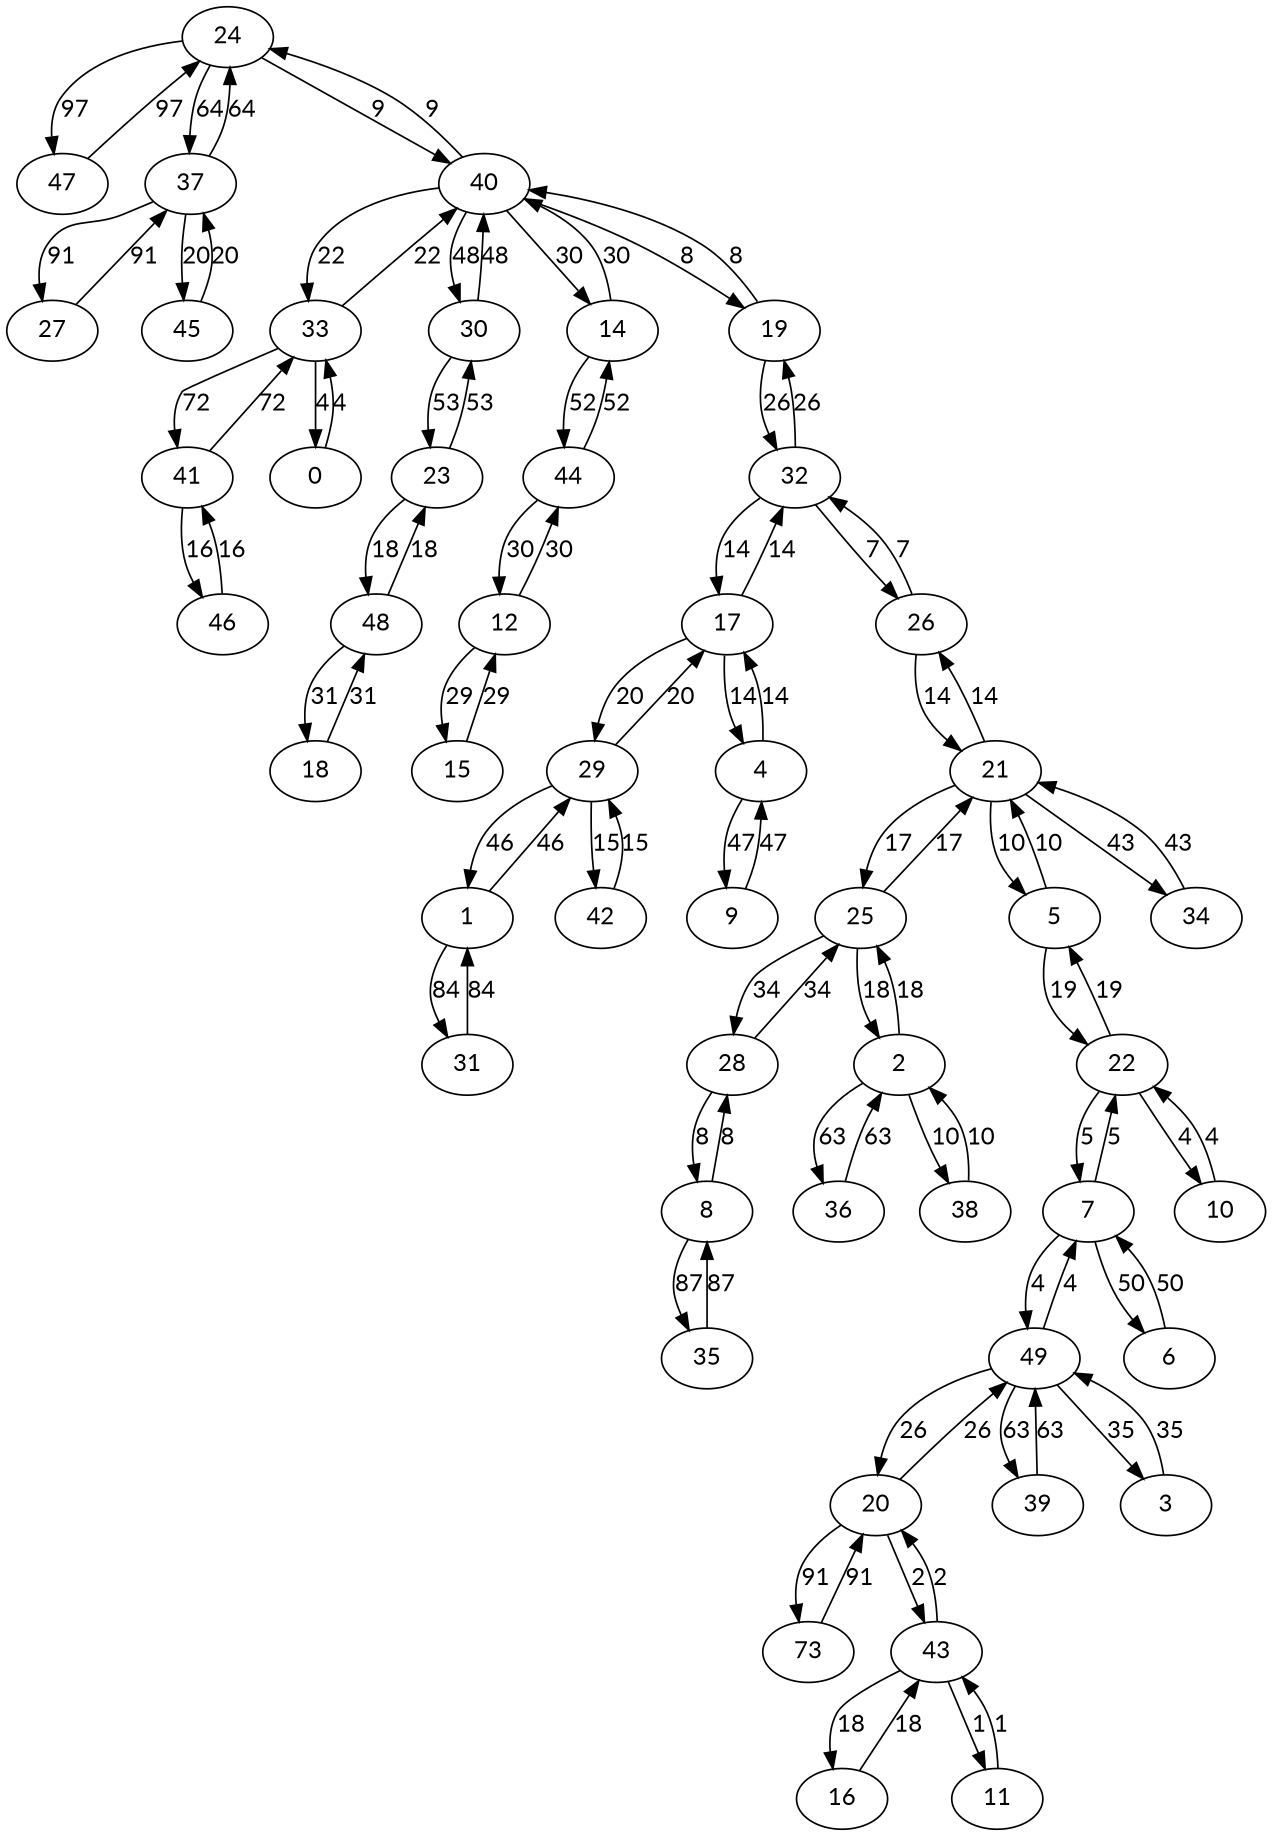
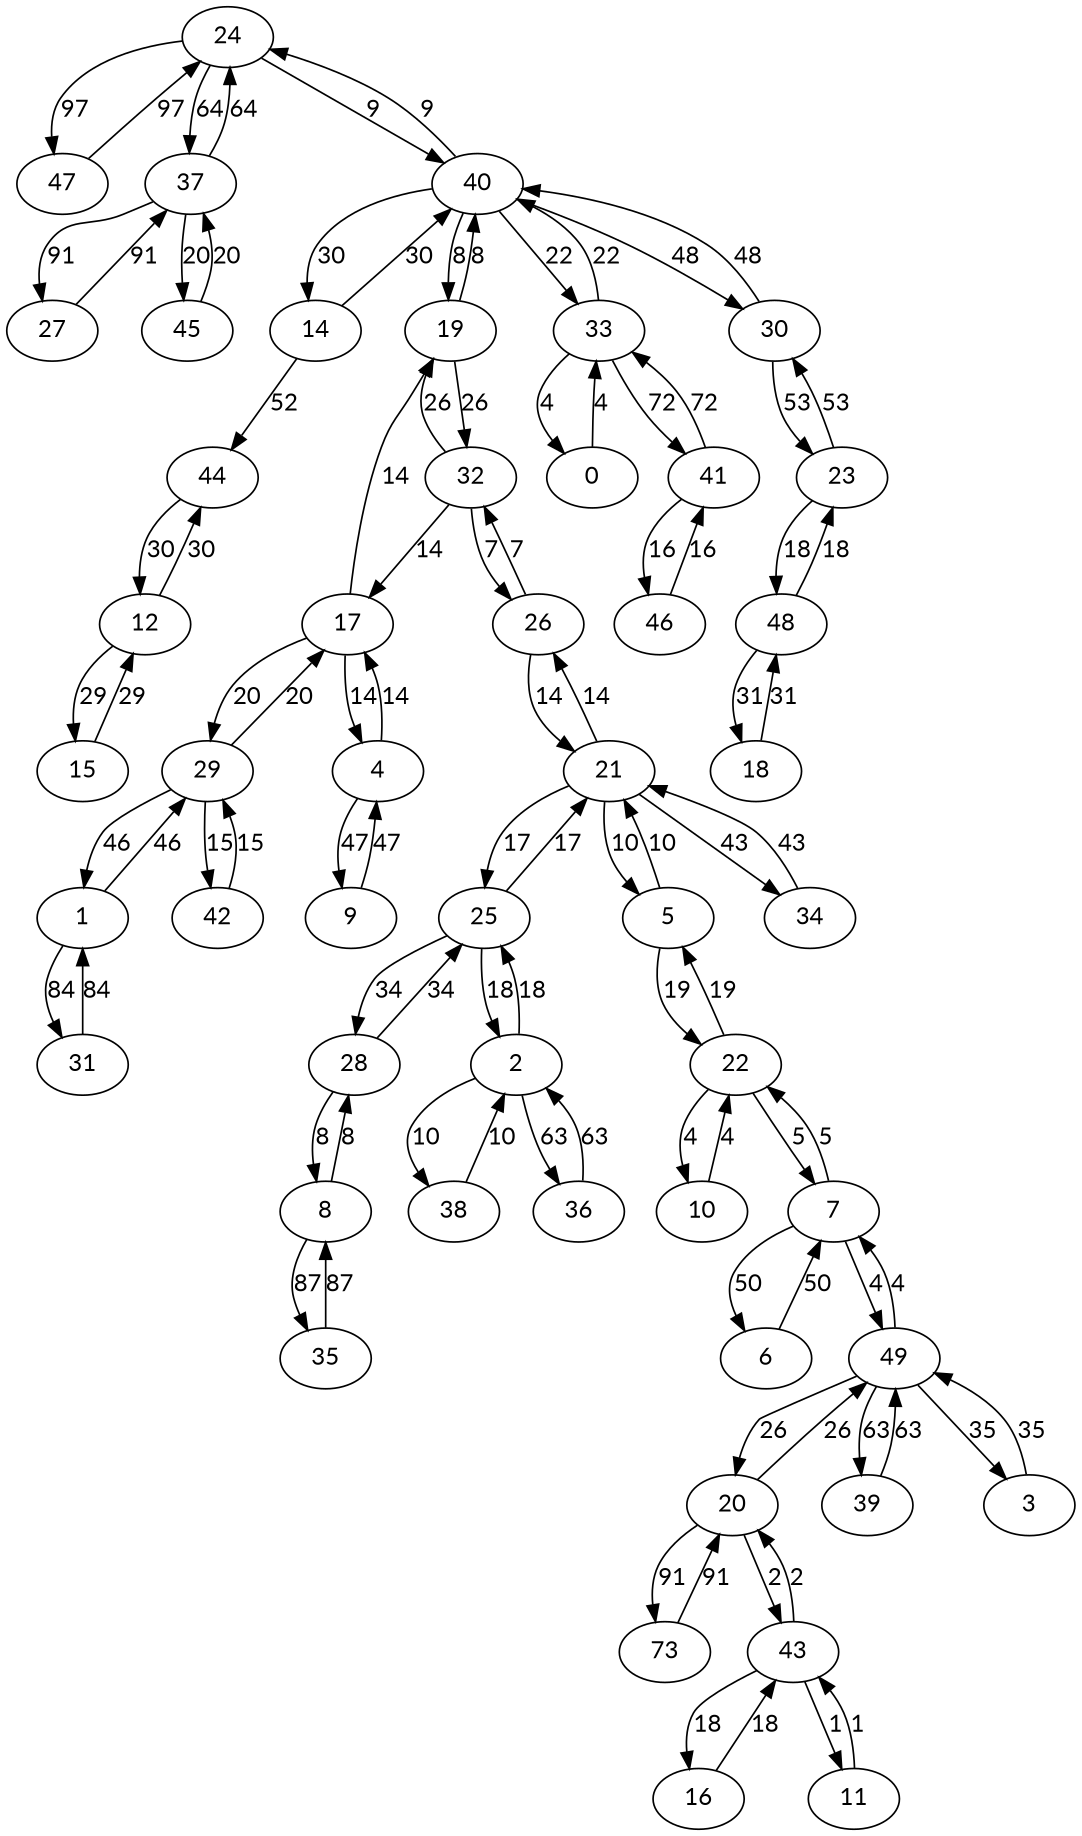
edge "44" -> "14": removed, label "52"
edge "17" -> "32": now "17" -> "19"
